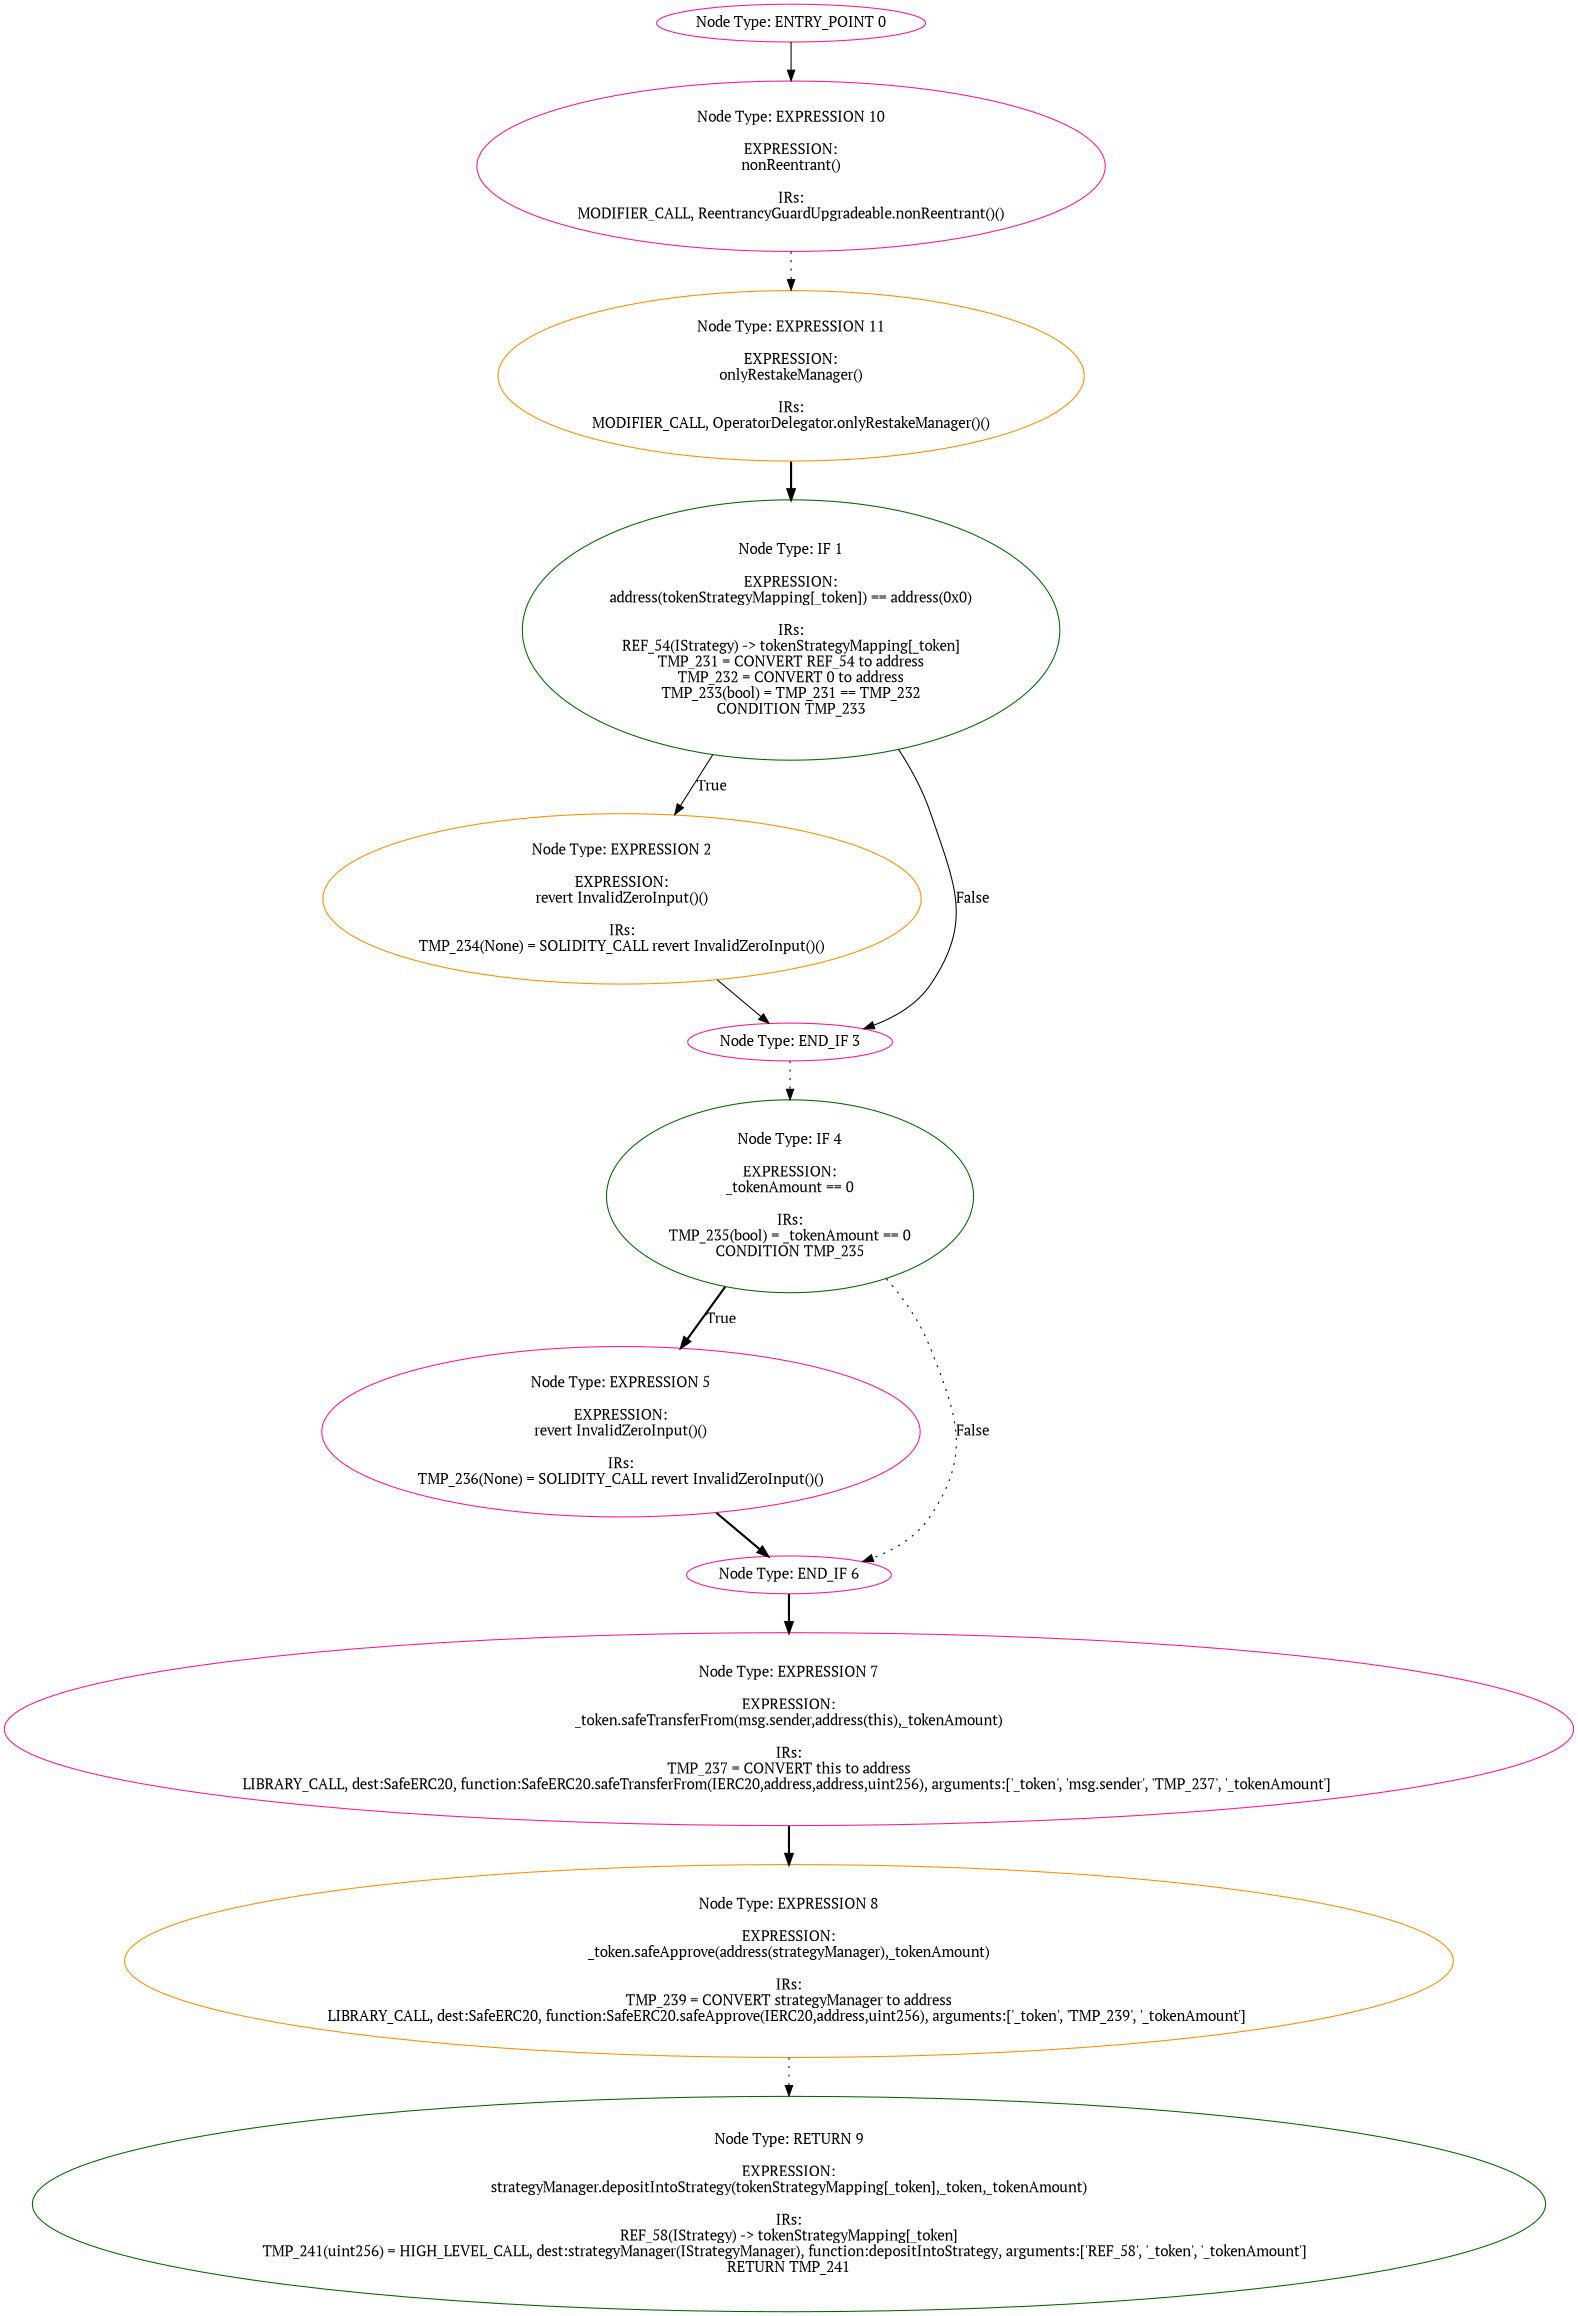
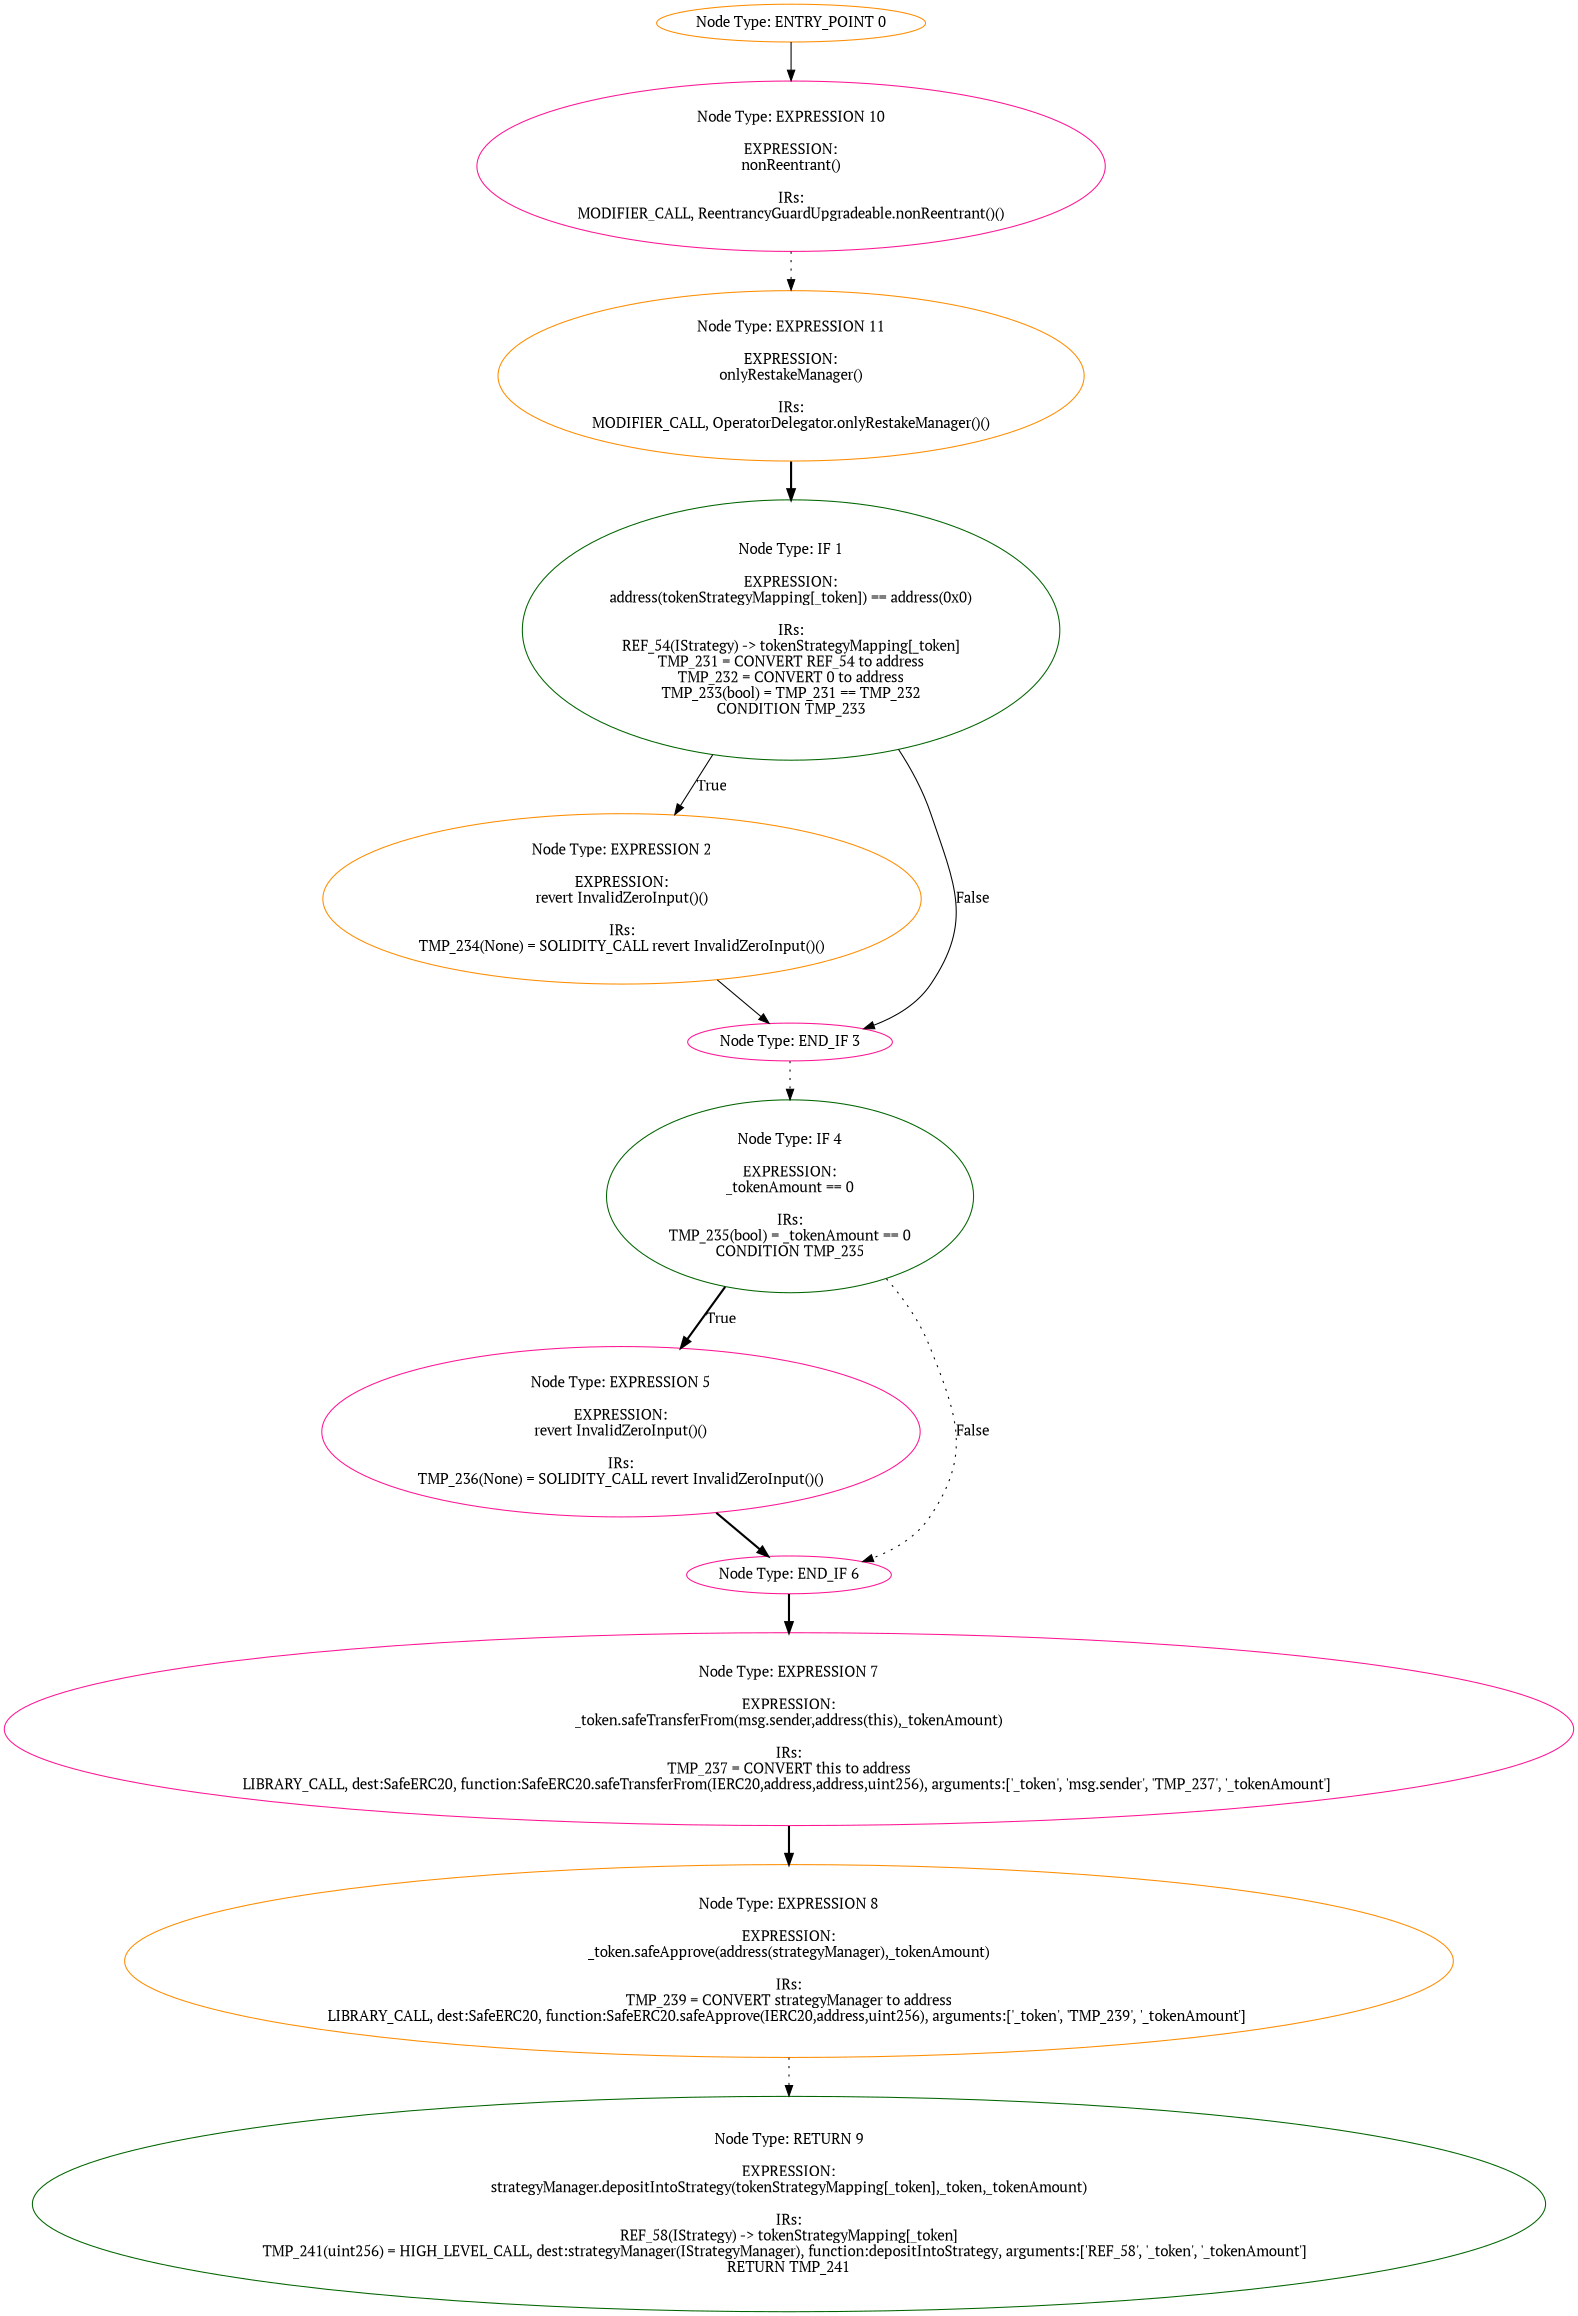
node "Node Type: ENTRY_POINT 0": color deeppink -> darkorange
